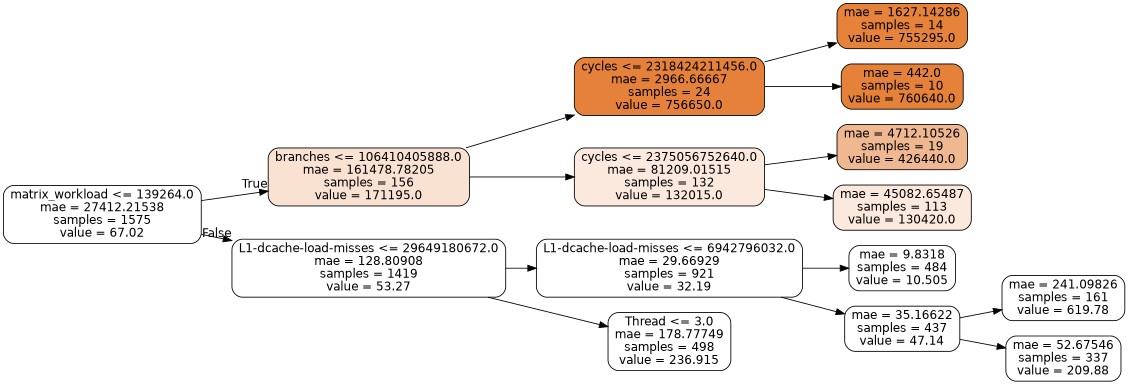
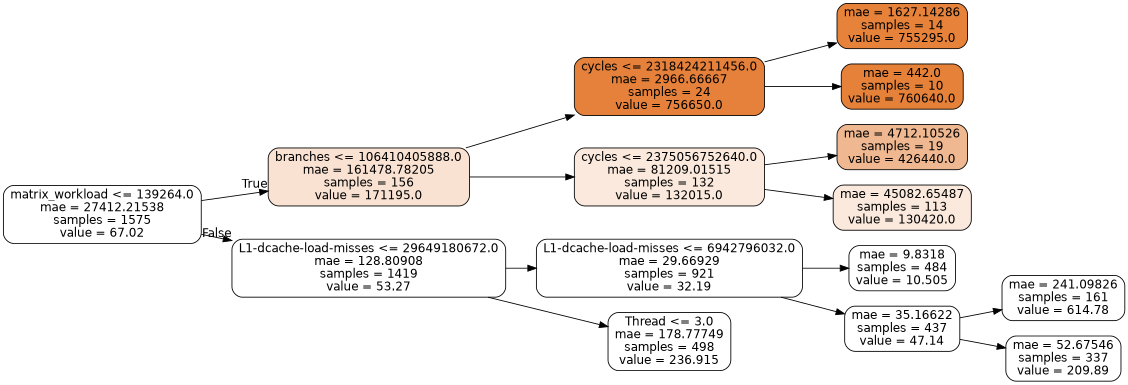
node "mae = 241.09826 samples = 161 value = 619.78": label "mae = 241.09826 samples = 161 value = 619.78" -> "mae = 241.09826 samples = 161 value = 614.78"
node "mae = 52.67546 samples = 337 value = 209.88": label "mae = 52.67546 samples = 337 value = 209.88" -> "mae = 52.67546 samples = 337 value = 209.89"
